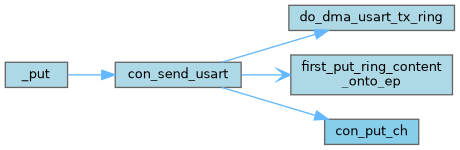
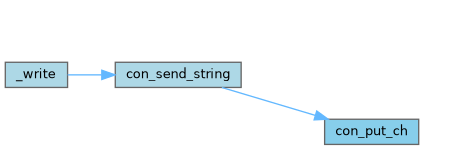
node "do_dma_usart_tx_ring": removed
node "_put": label "_put" -> "_write"
node "con_send_usart": label "con_send_usart" -> "con_send_string"
node "first_put_ring_content _onto_ep": removed
